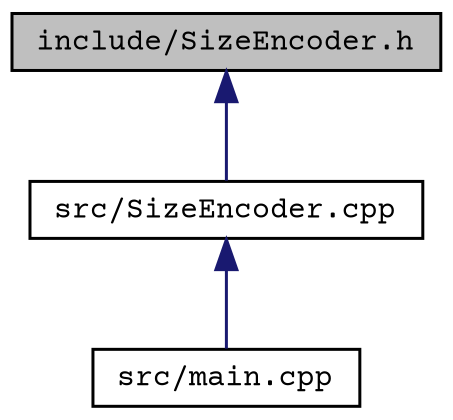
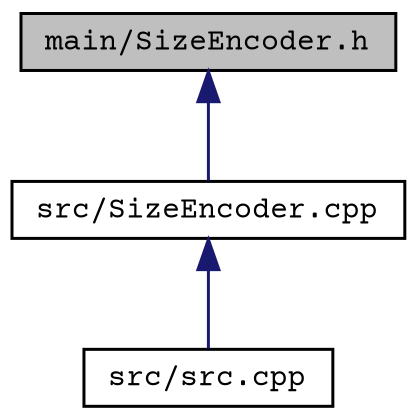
node "include/SizeEncoder.h": label "include/SizeEncoder.h" -> "main/SizeEncoder.h"
node "src/main.cpp": label "src/main.cpp" -> "src/src.cpp"
